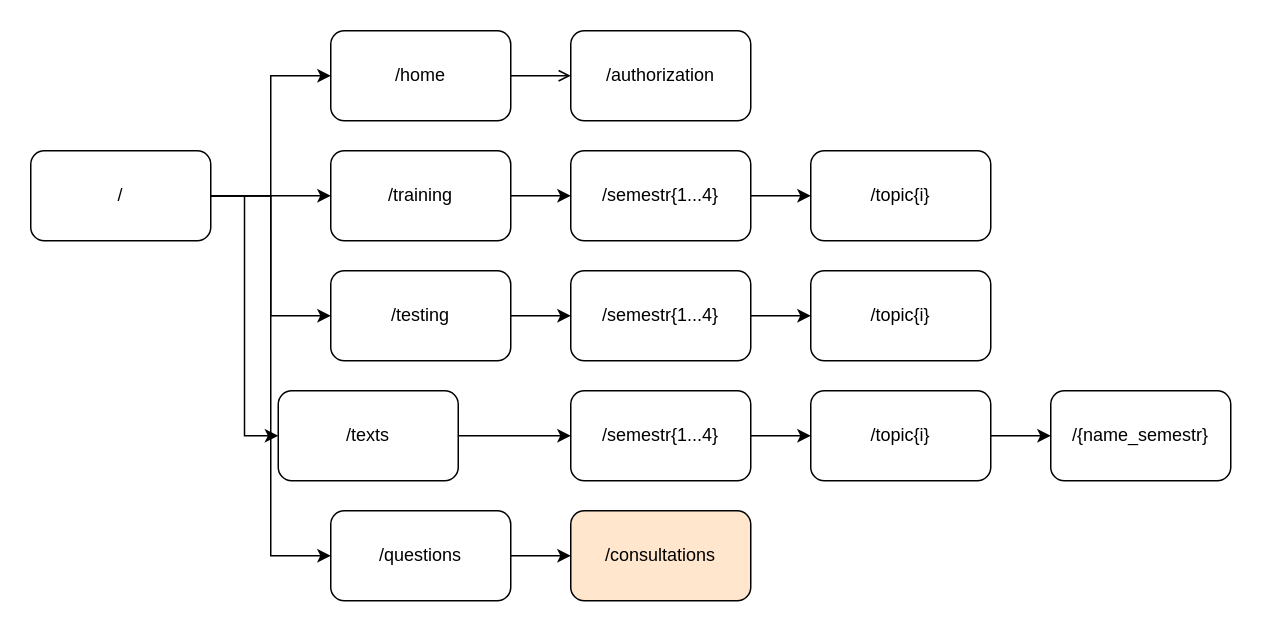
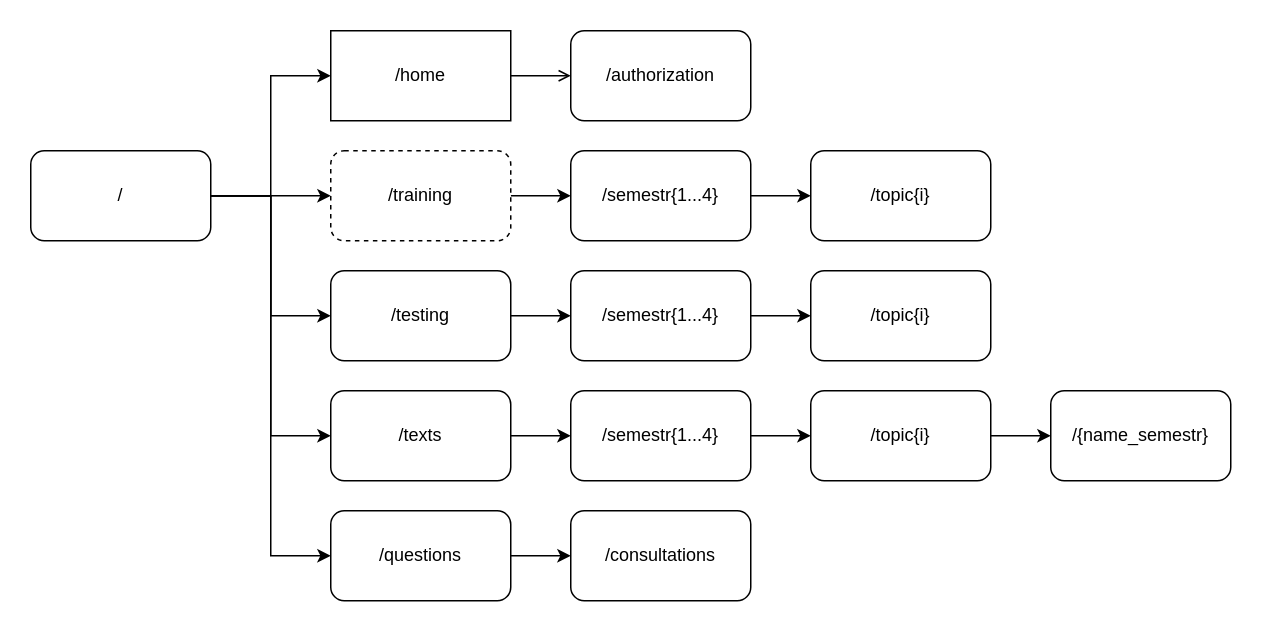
node "/home": shape rounded rectangle -> rectangle
node "/training": style solid -> dashed
node "/texts": moved (368, 436) -> (421, 436)
node "/consultations": fillcolor #ffe6cc -> #ffffff
